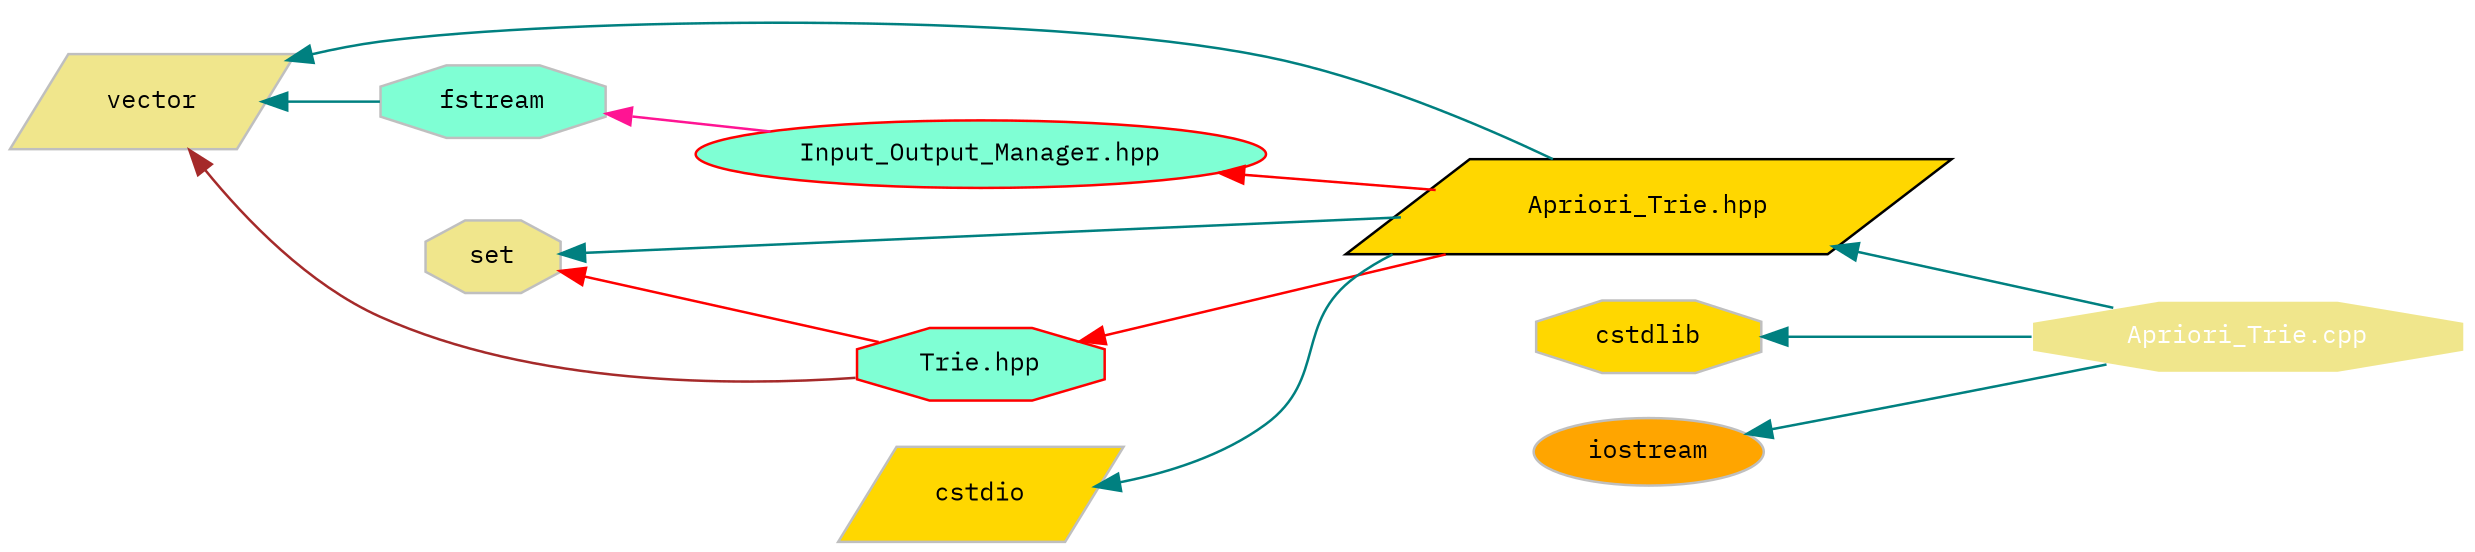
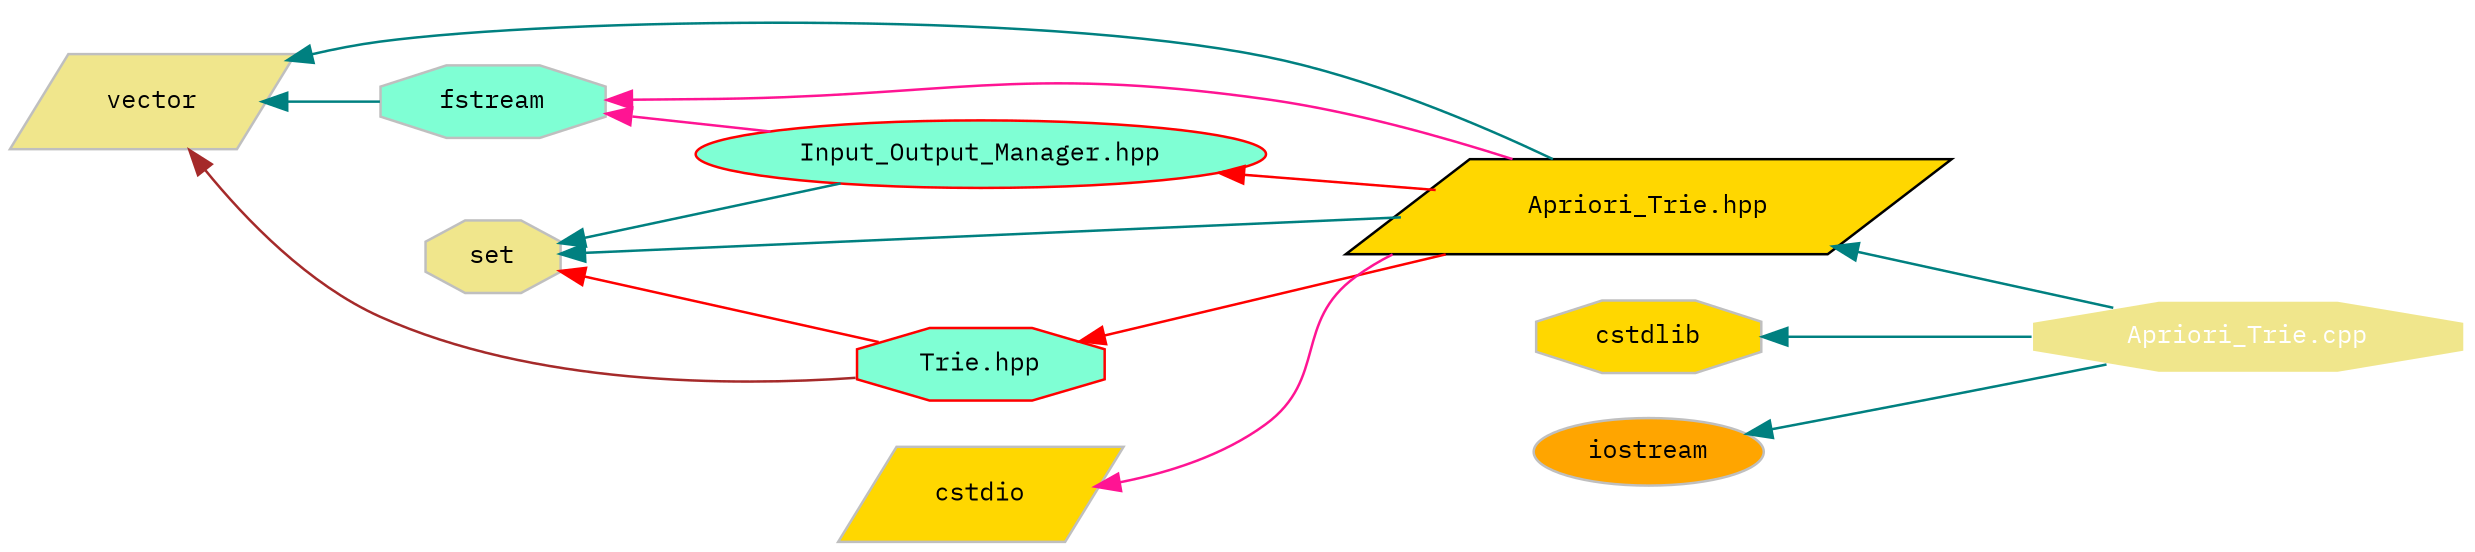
edge "Apriori_Trie.hpp" -> "fstream": added
edge "Input_Output_Manager.hpp" -> "set": added
edge "Apriori_Trie.hpp" -> "cstdio": color teal -> deeppink
